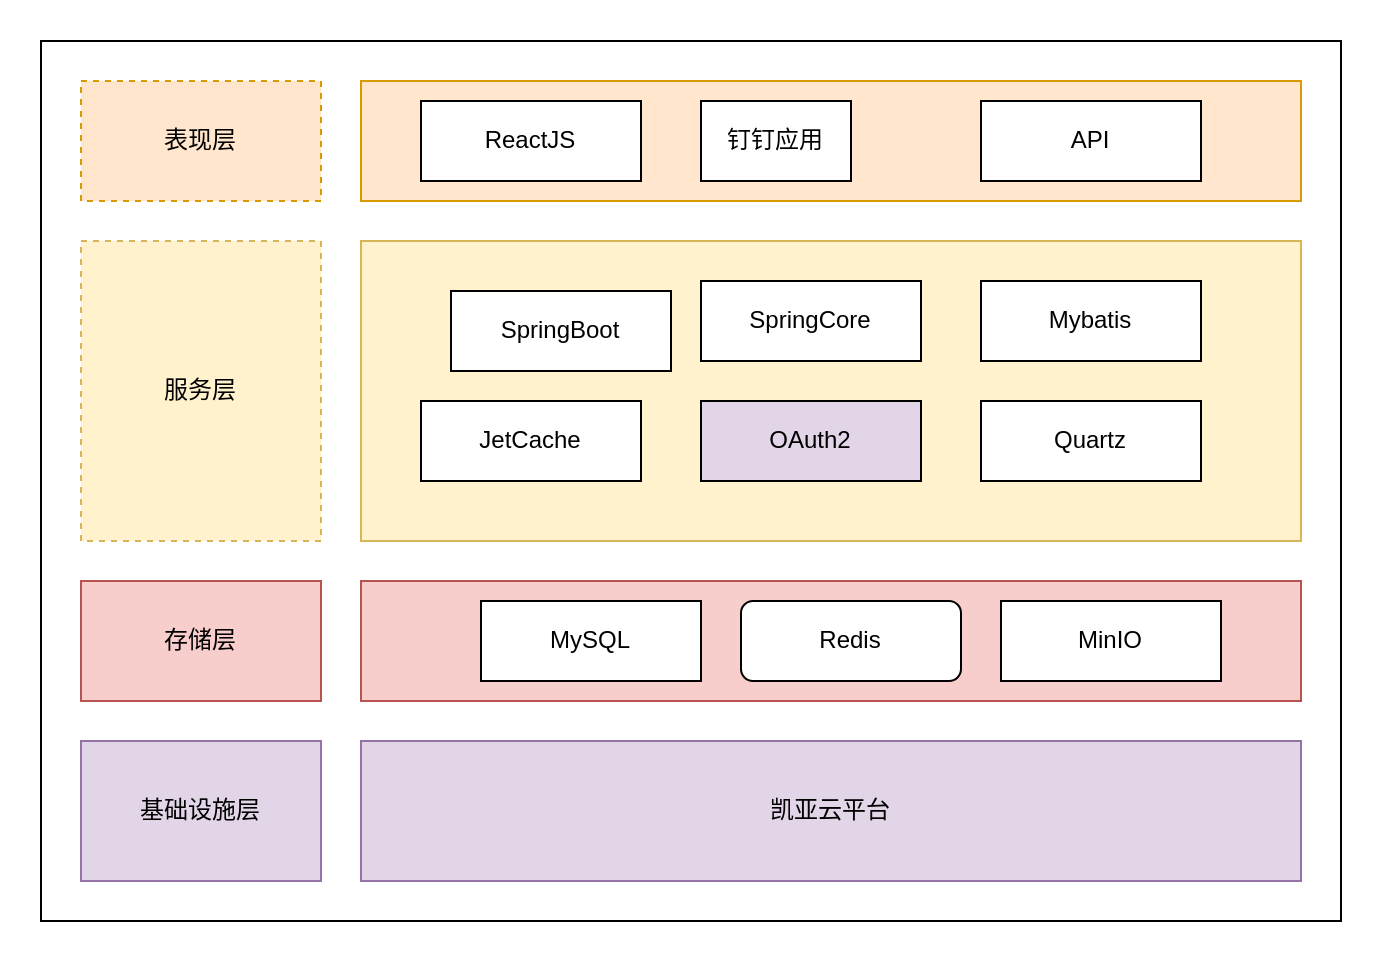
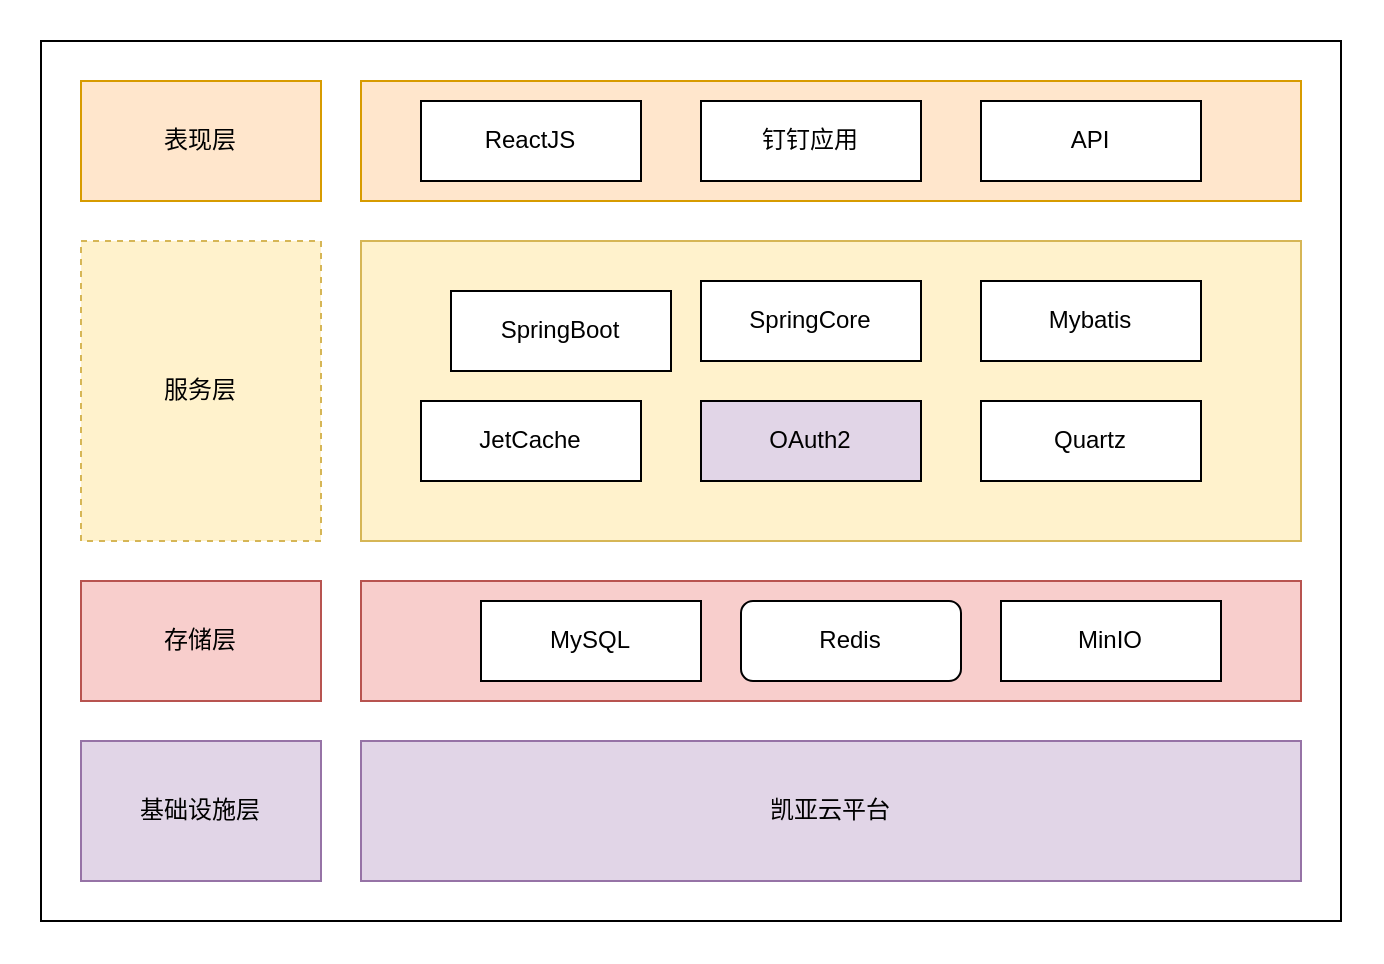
node "表现层": style dashed -> solid
node "钉钉应用": size 150x80 -> 220x80
